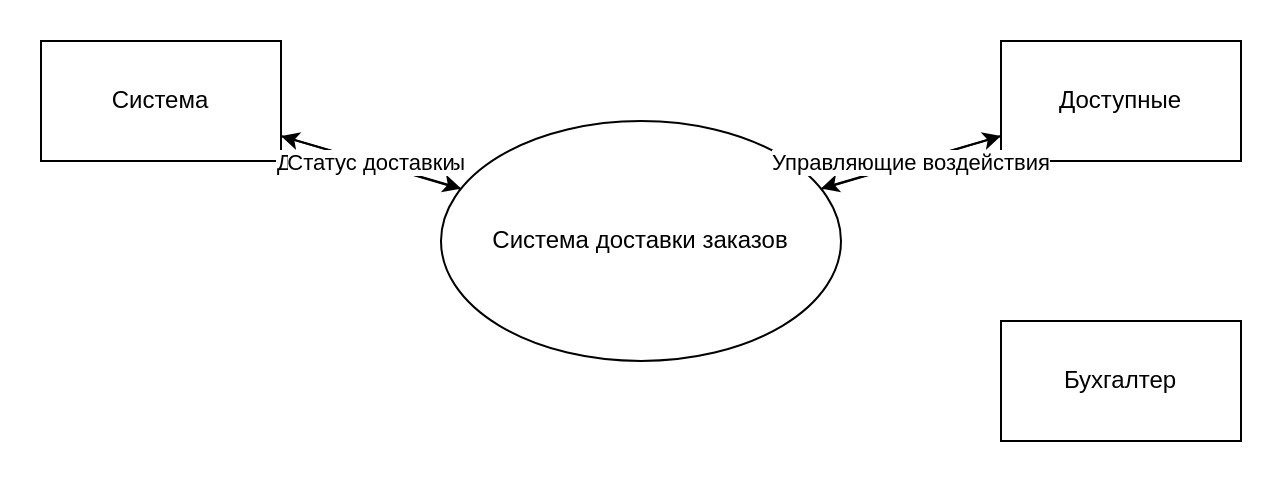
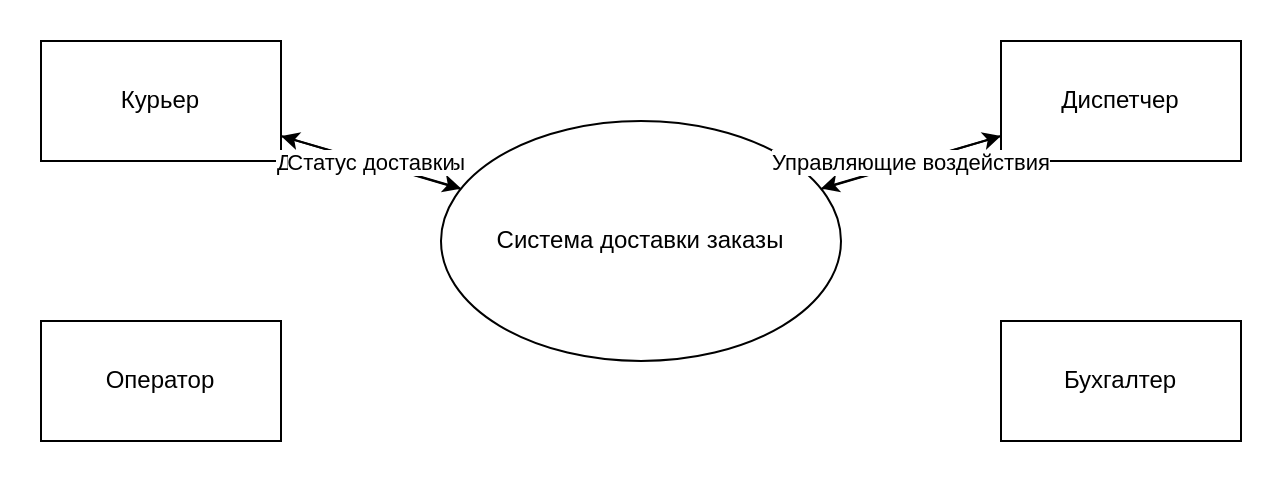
node "Система": label "Система" -> "Курьер"
node "Доступные": label "Доступные" -> "Диспетчер"
node "Система доставки заказов": label "Система доставки заказов" -> "Система доставки заказы"
node "Оператор": added
